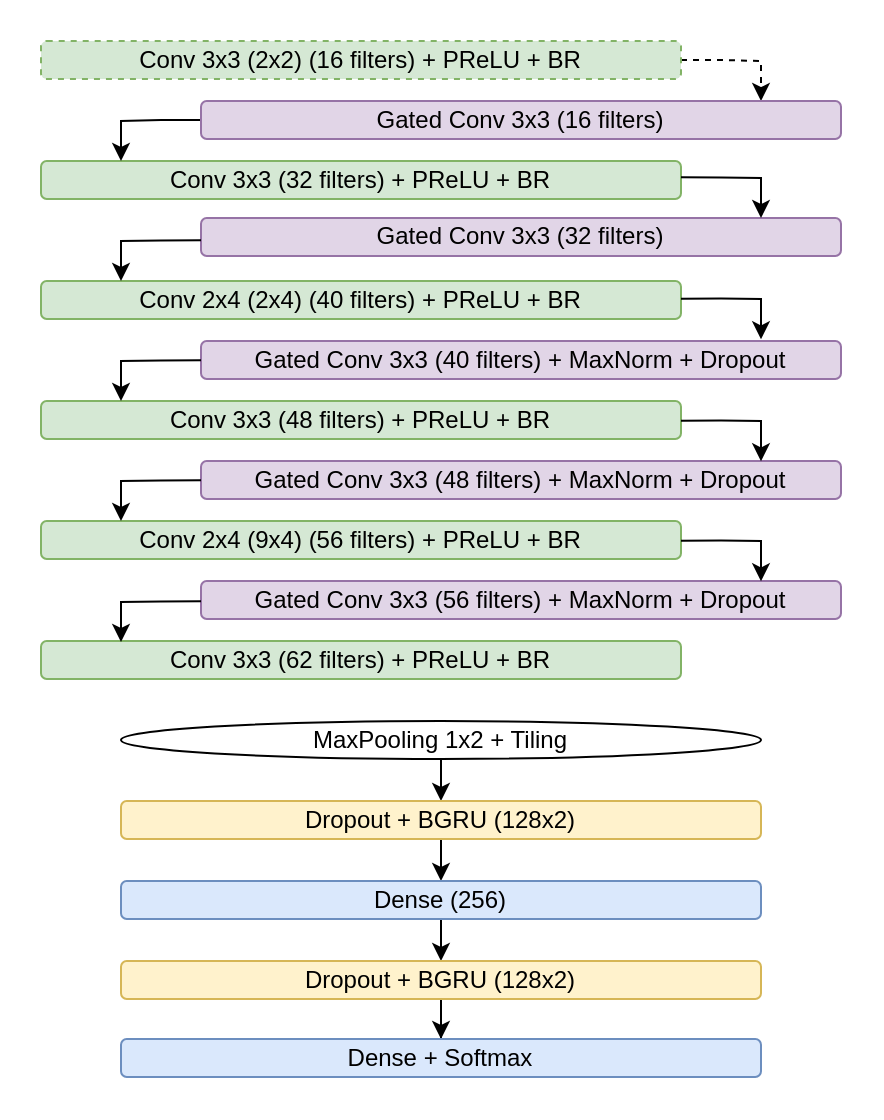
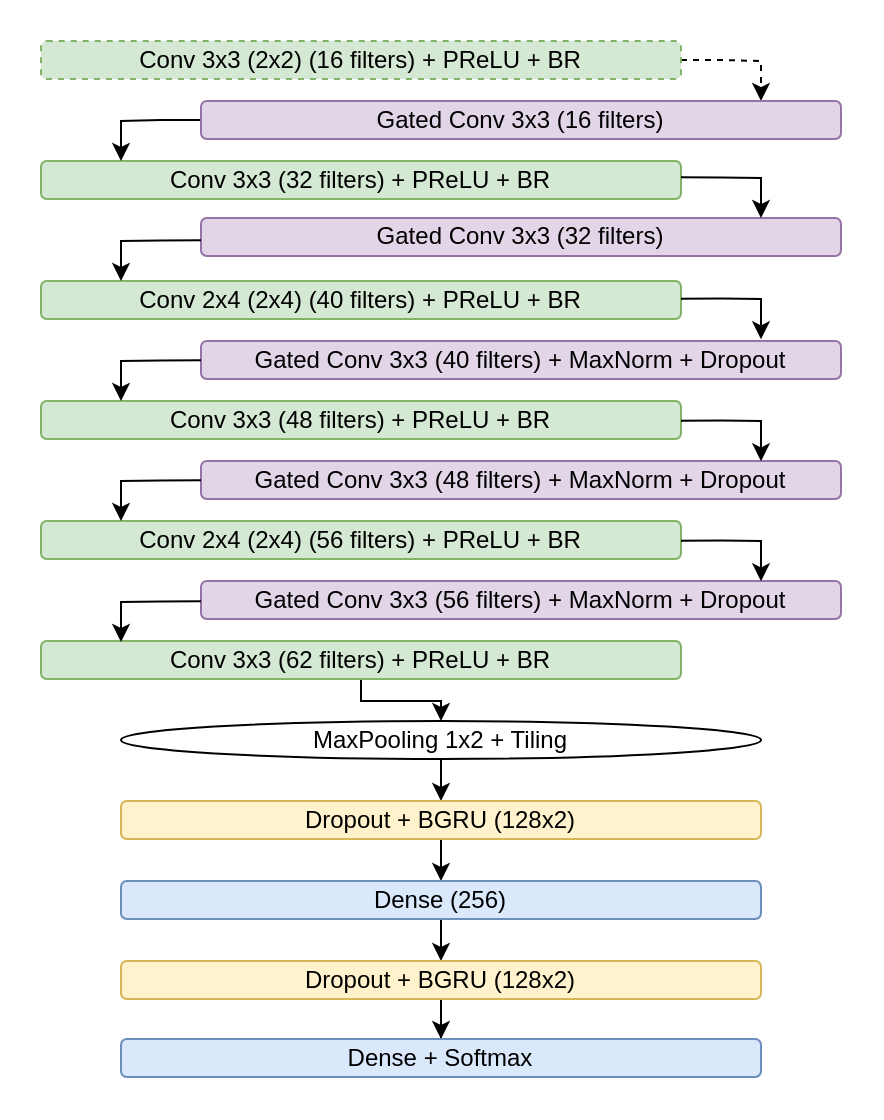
node "Conv 2x4 (9x4) (56 filters) + PReLU + BR": label "Conv 2x4 (9x4) (56 filters) + PReLU + BR" -> "Conv 2x4 (2x4) (56 filters) + PReLU + BR"
edge "Conv 3x3 (62 filters) + PReLU + BR" -> "MaxPooling 1x2 + Tiling": added
